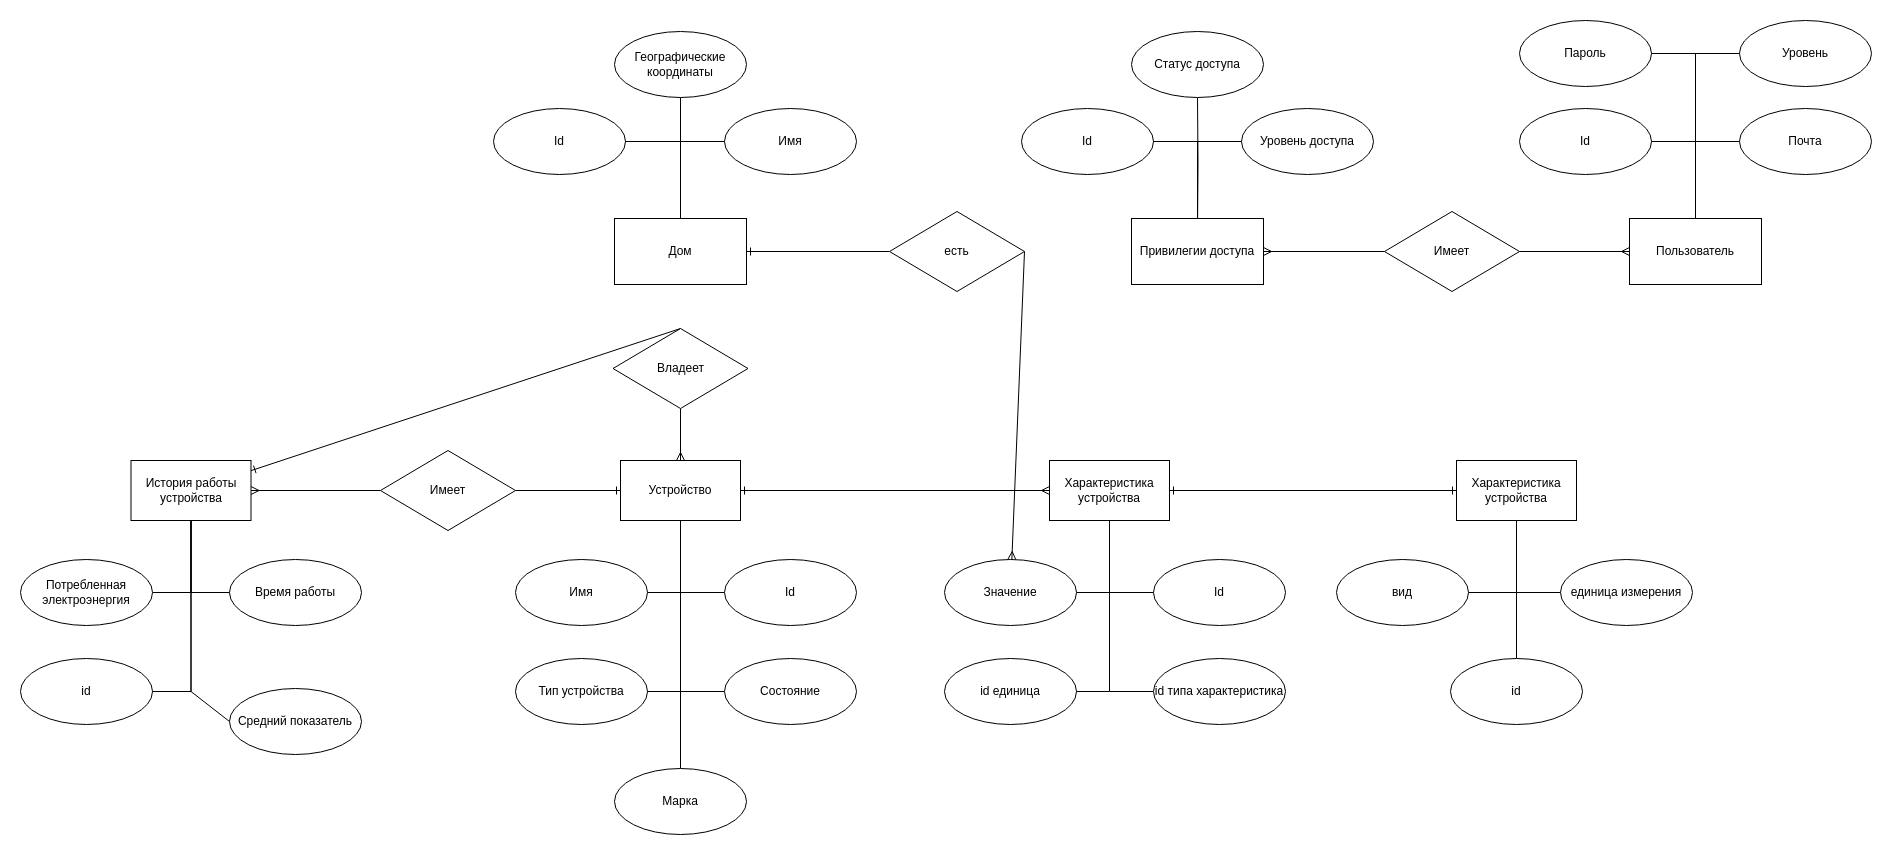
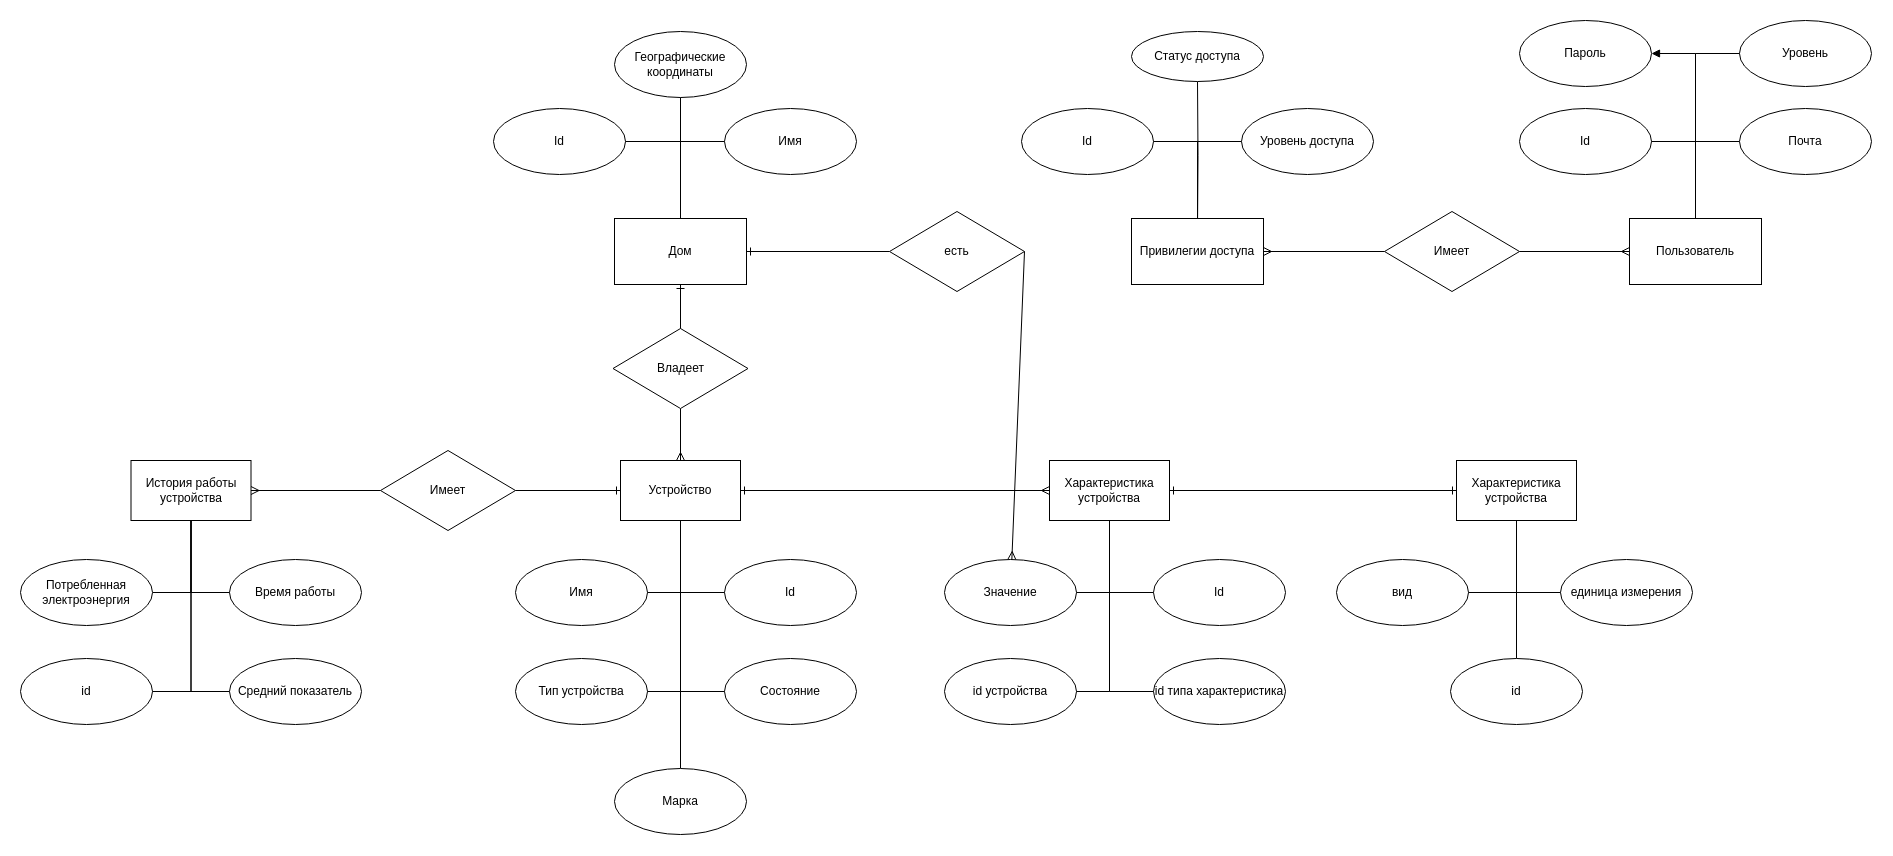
edge "Пароль" -- "Пользователь": arrowhead none -> block
node "Статус доступа": size 132x66 -> 132x50
edge "Владеет" -> "История работы устройства": now "Владеет" -> "Дом"
node "id единица": label "id единица" -> "id устройства"
node "Средний показатель": moved (296, 722) -> (296, 692)
